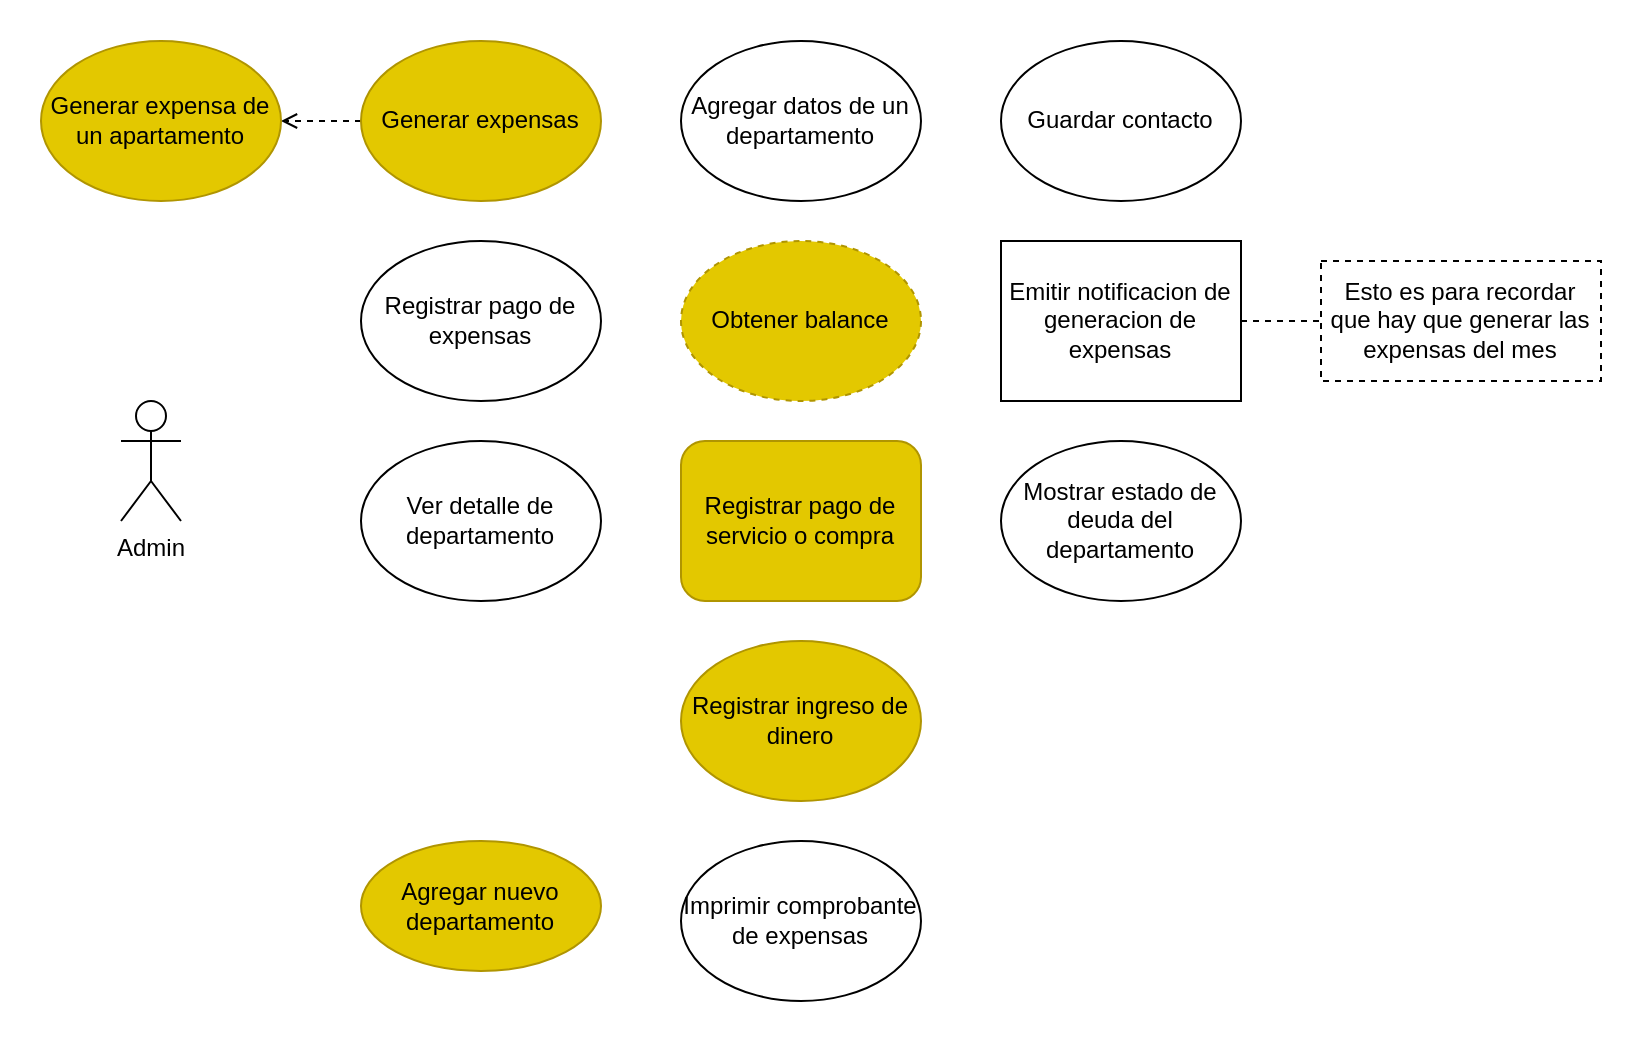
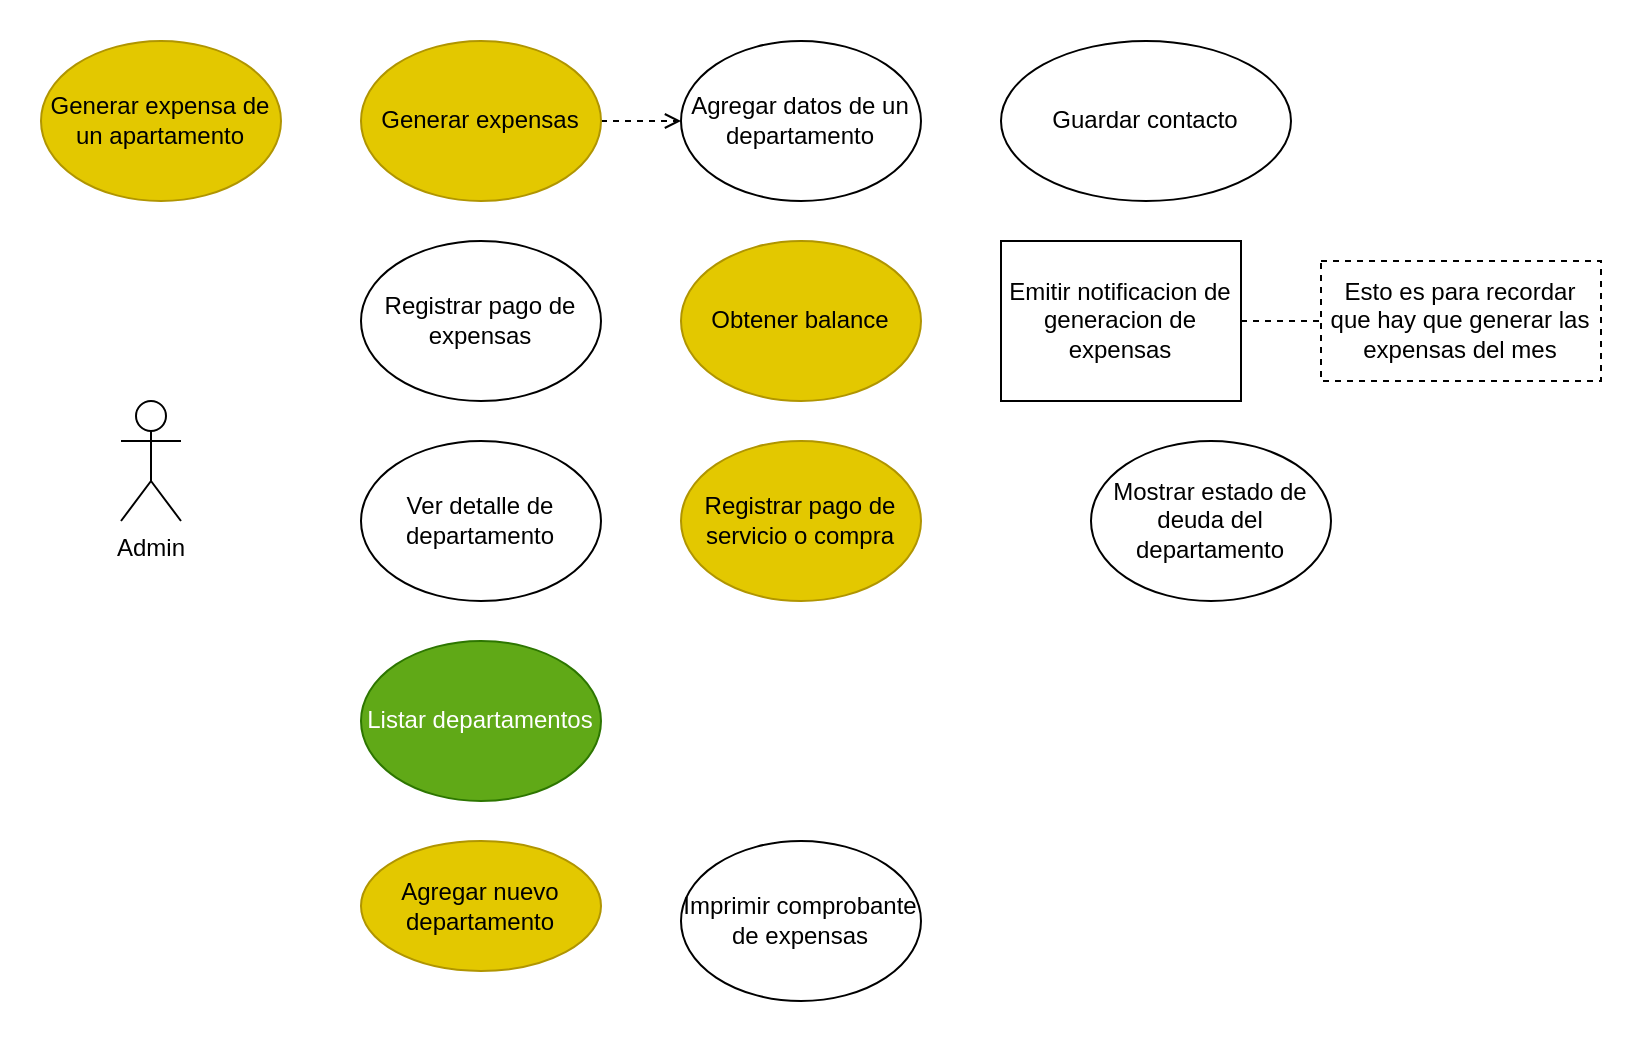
edge "Generar expensas" -> "Generar expensa de un apartamento": now "Generar expensas" -> "Agregar datos de un departamento"
node "Guardar contacto": size 240x160 -> 290x160
node "Obtener balance": style dashed -> solid
node "Registrar pago de servicio o compra": shape rounded rectangle -> ellipse
node "Mostrar estado de deuda del departamento": moved (1121, 521) -> (1211, 521)
node "Listar departamentos": added
node "Registrar ingreso de dinero": removed
